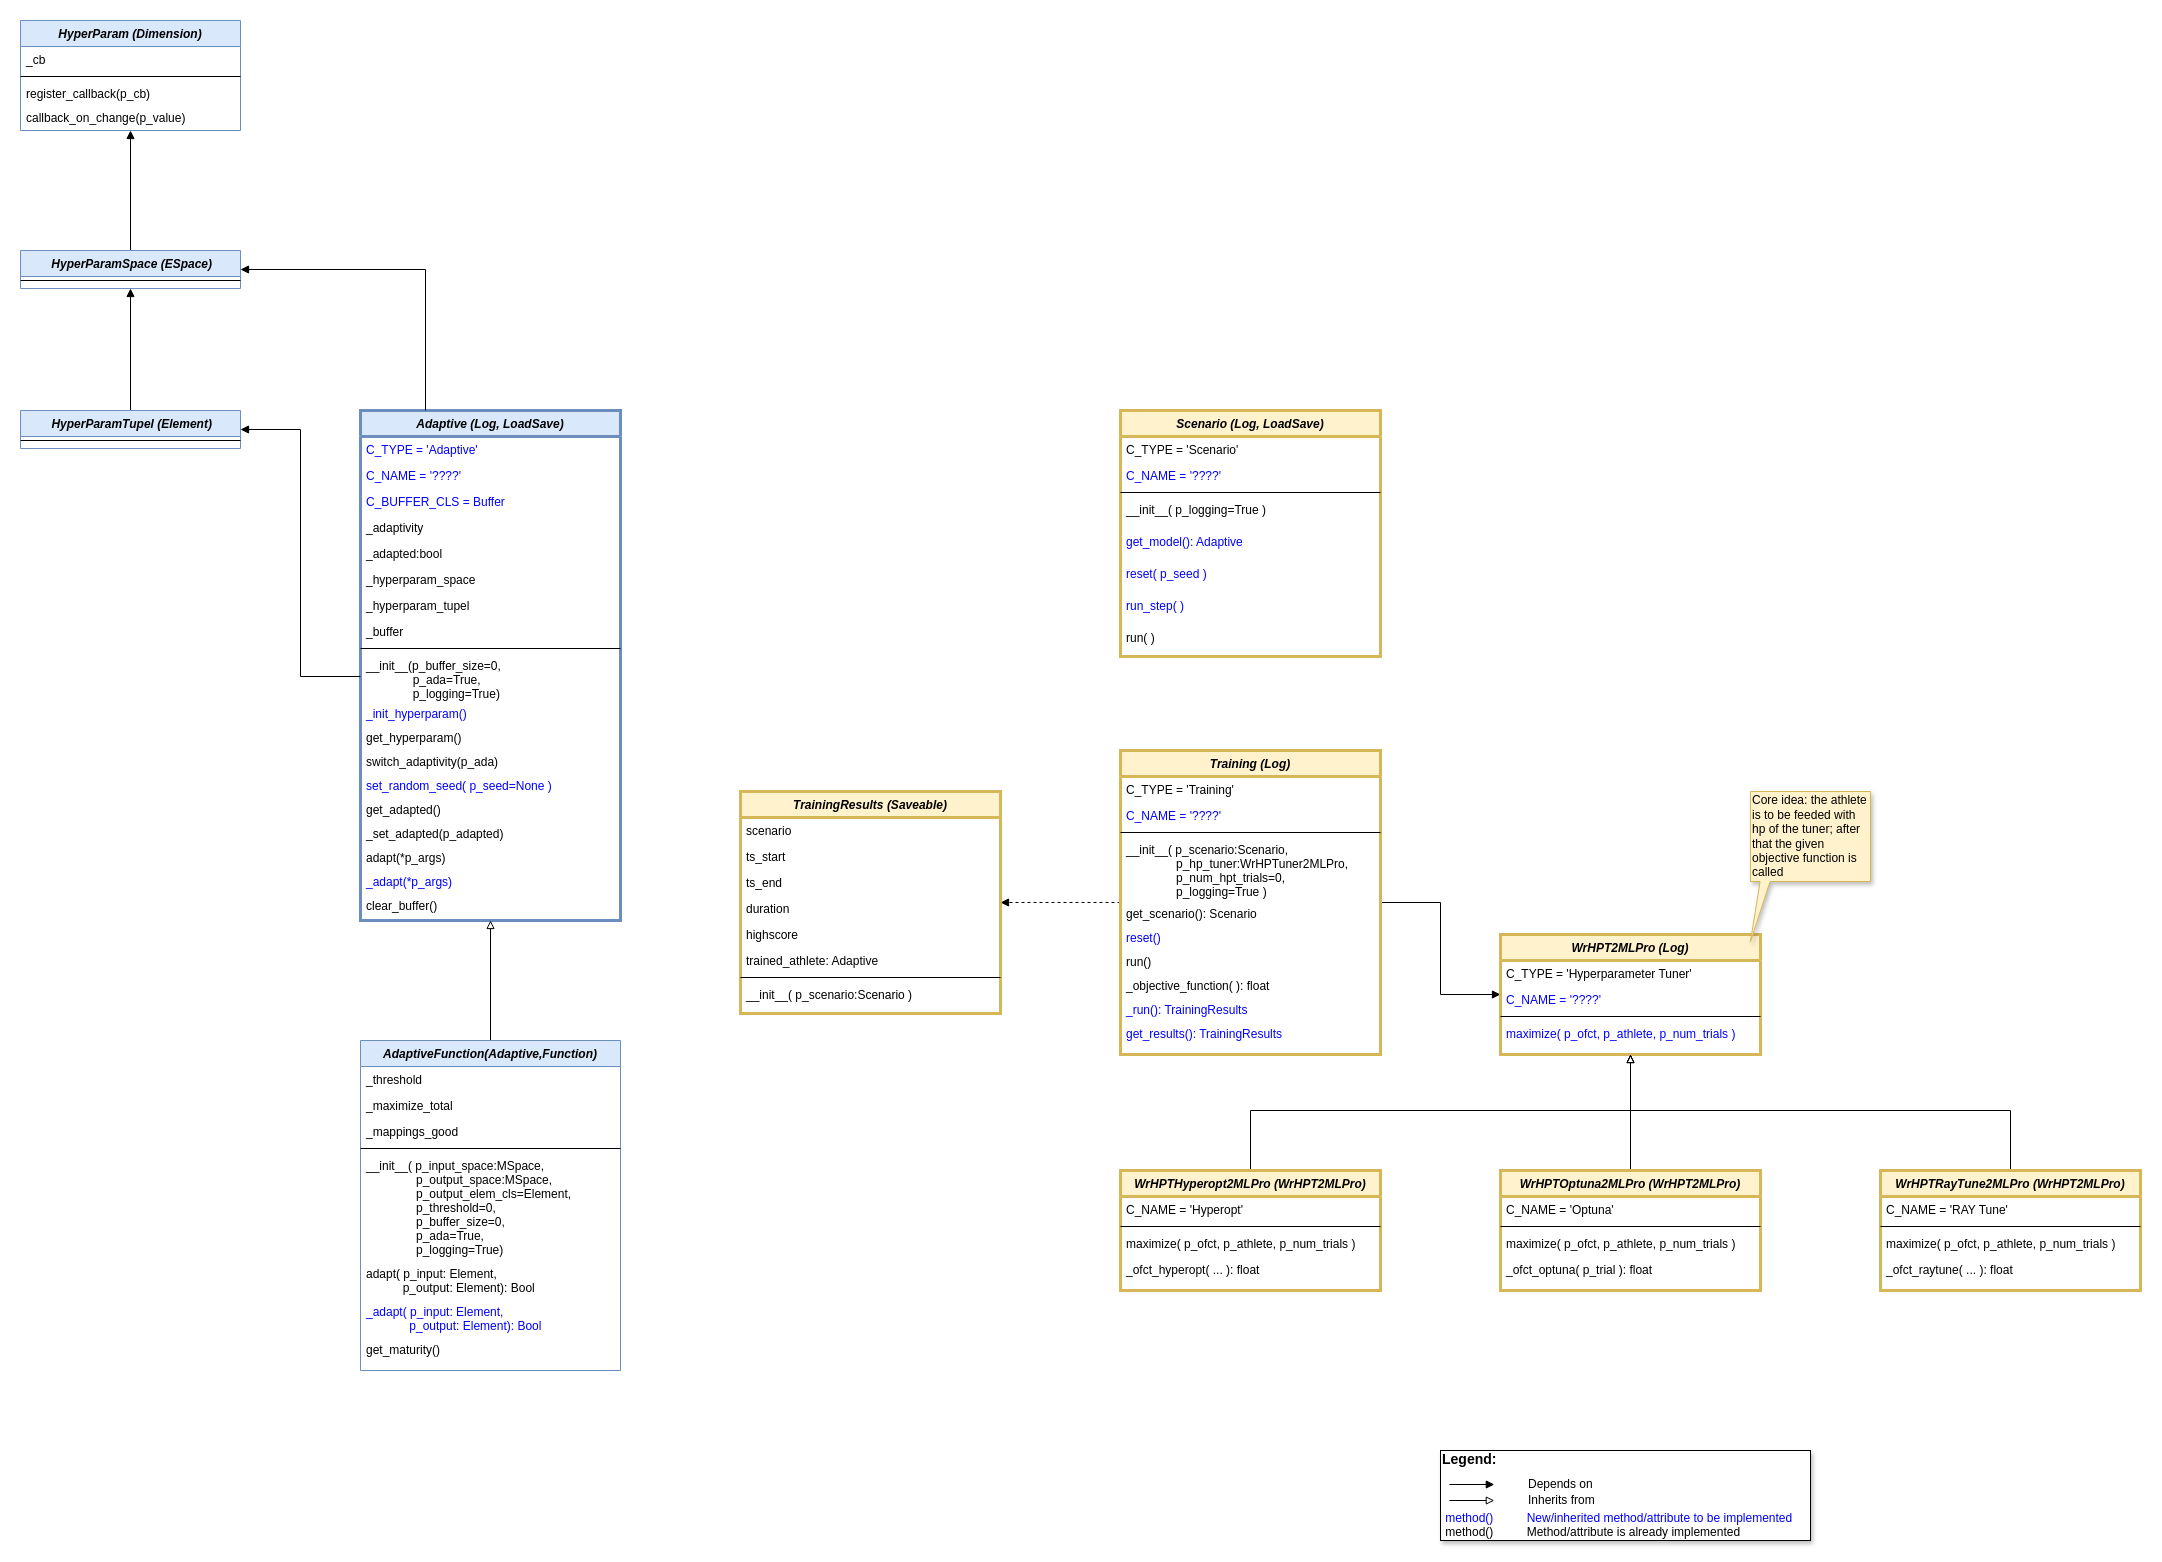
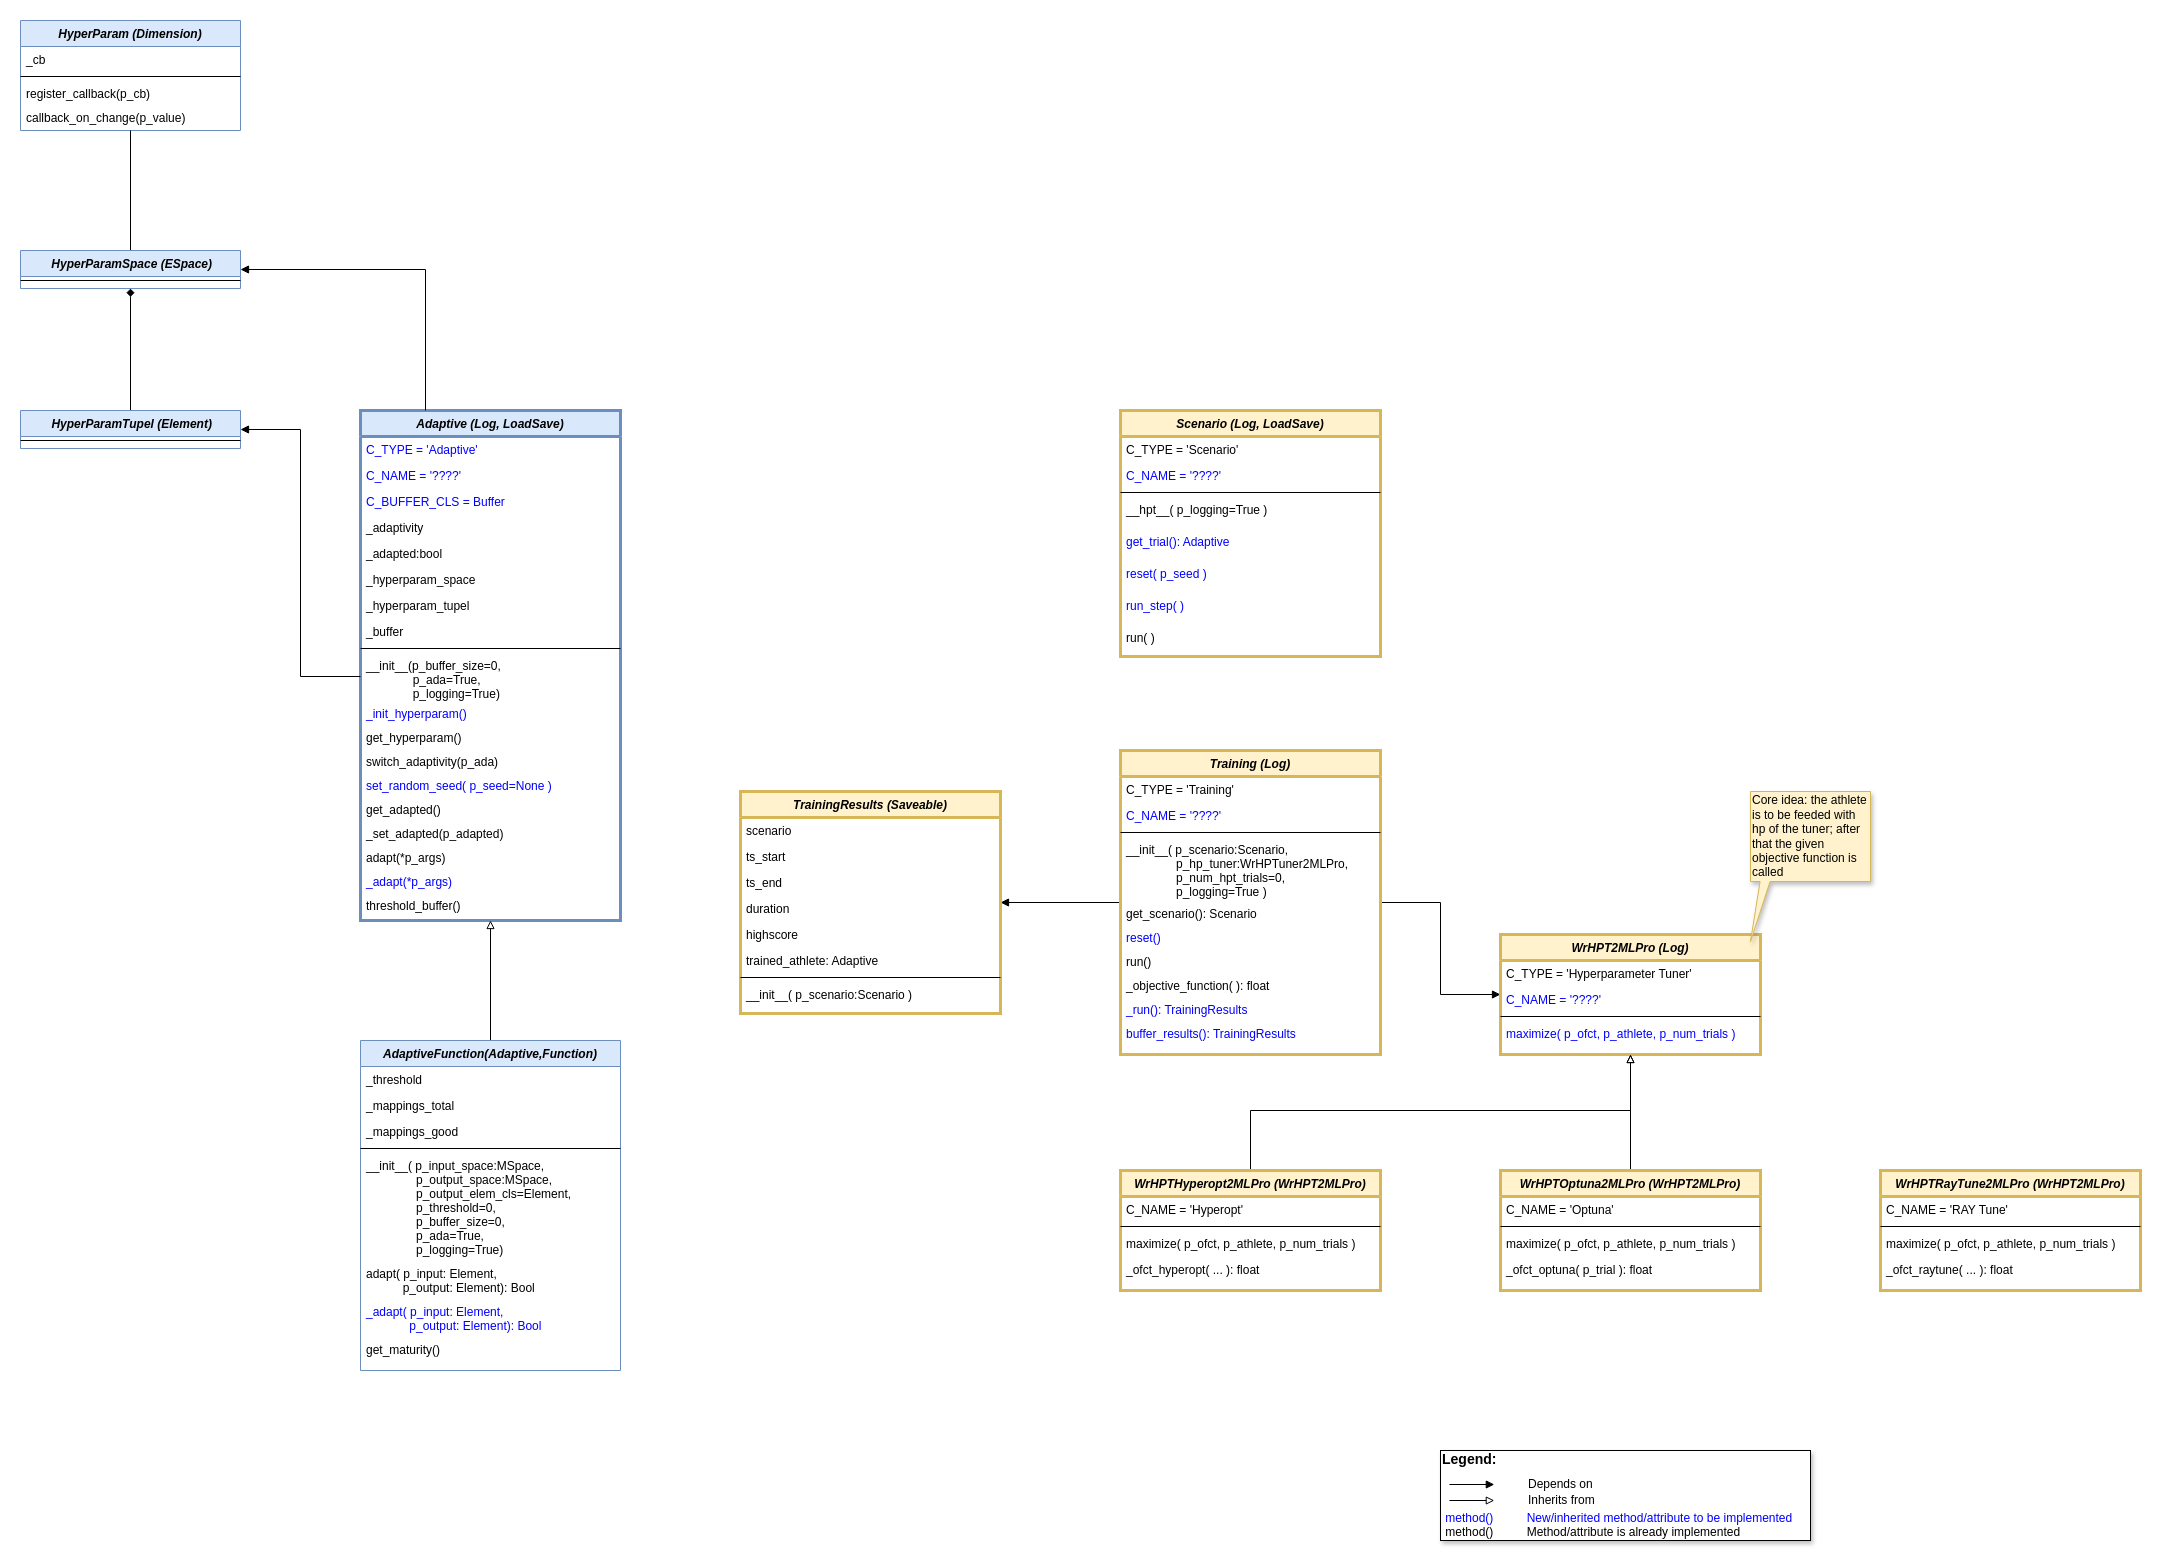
edge "HyperParamSpace (ESpace)" -> "HyperParam (Dimension)": arrowhead block -> none
edge "HyperParamTupel (Element)" -> "HyperParamSpace (ESpace)": arrowhead block -> diamond
node "__init__( p_logging=True )": label "__init__( p_logging=True )" -> "__hpt__( p_logging=True )"
node "get_model(): Adaptive": label "get_model(): Adaptive" -> "get_trial(): Adaptive"
edge "Training (Log)" -> "TrainingResults (Saveable)": style dashed -> solid
node "clear_buffer()": label "clear_buffer()" -> "threshold_buffer()"
node "get_results(): TrainingResults": label "get_results(): TrainingResults" -> "buffer_results(): TrainingResults"
node "_maximize_total": label "_maximize_total" -> "_mappings_total"
edge "WrHPTRayTune2MLPro (WrHPT2MLPro)" -> "WrHPT2MLPro (Log)": removed
